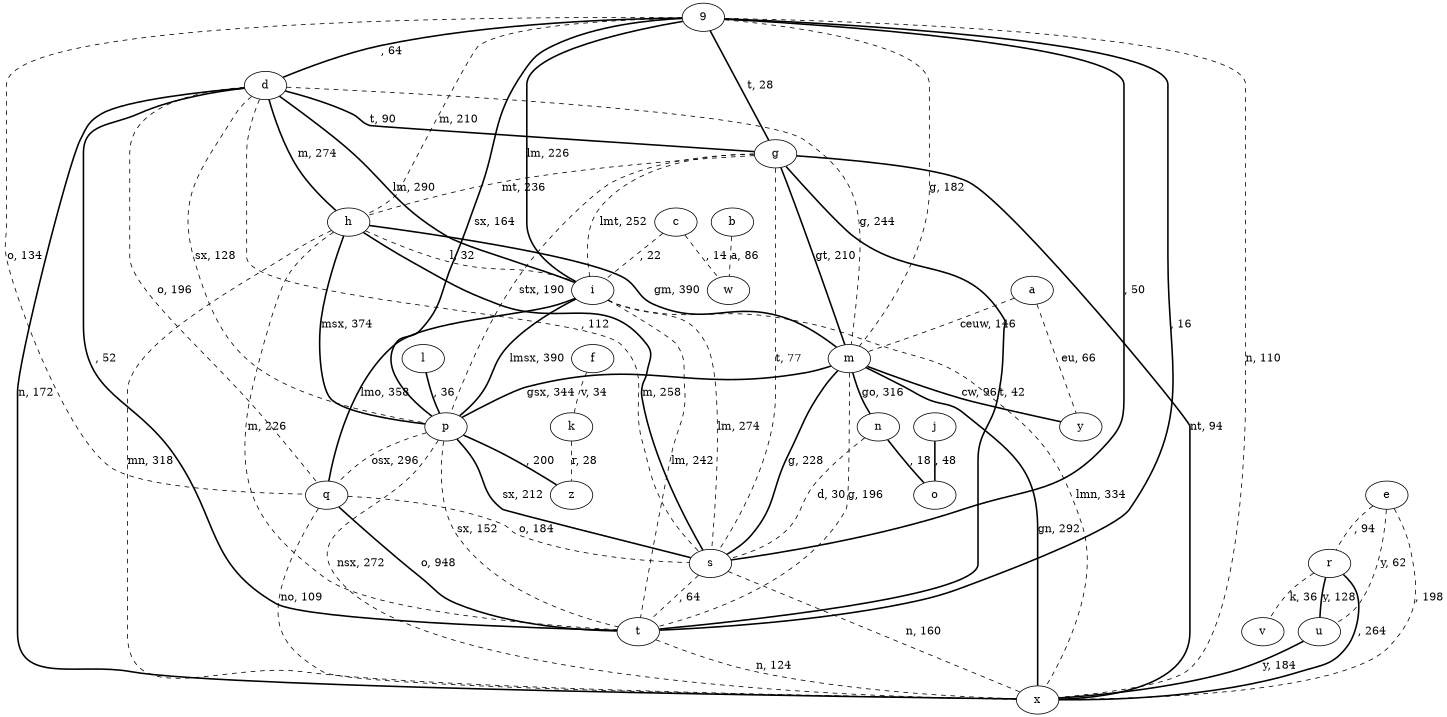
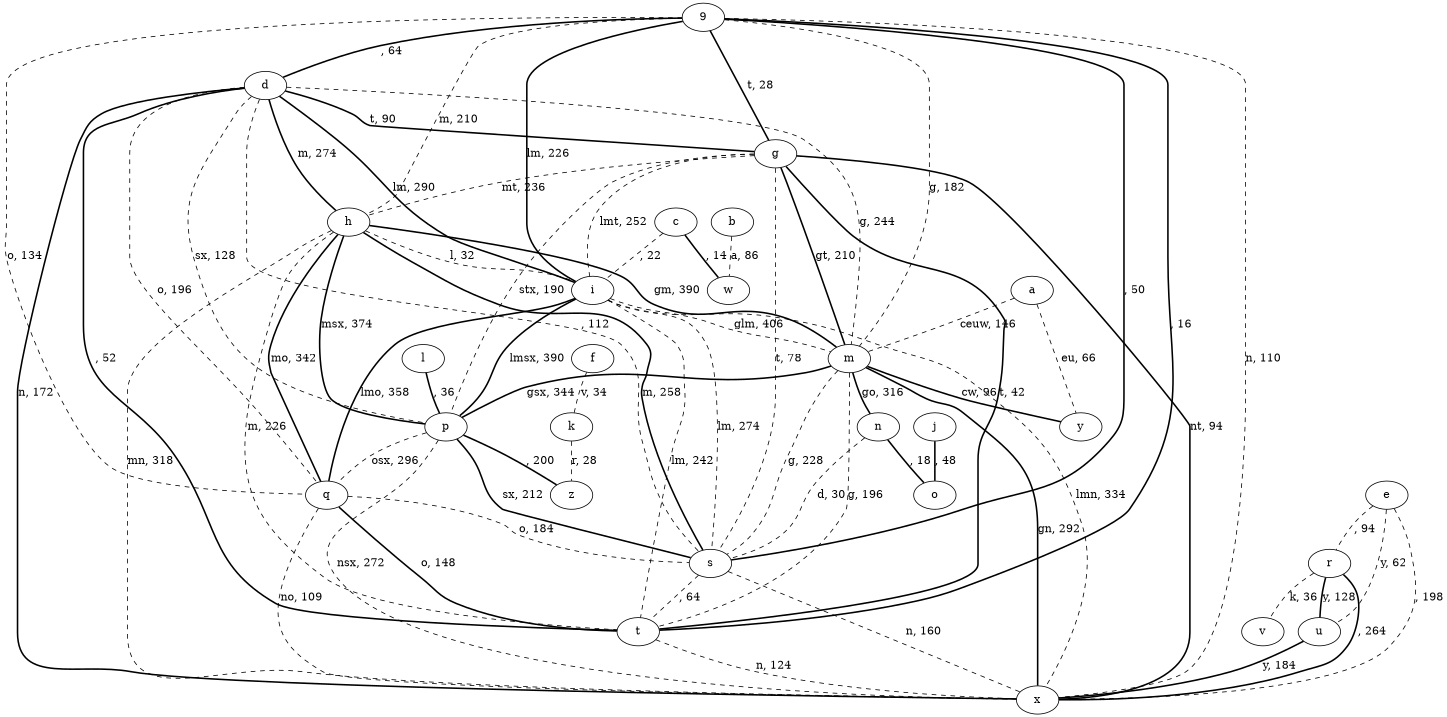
edge "9" -- "p": removed, label "sx, 164"
edge "c" -- "w": style dashed -> bold
edge "i" -- "m": added, label "glm, 406"
edge "h" -- "q": added, label "mo, 342"
edge "g" -- "s": label "t, 77" -> "t, 78"
edge "m" -- "s": style bold -> dashed
edge "q" -- "t": label "o, 948" -> "o, 148"
edge "p" -- "t": removed, label "sx, 152"
